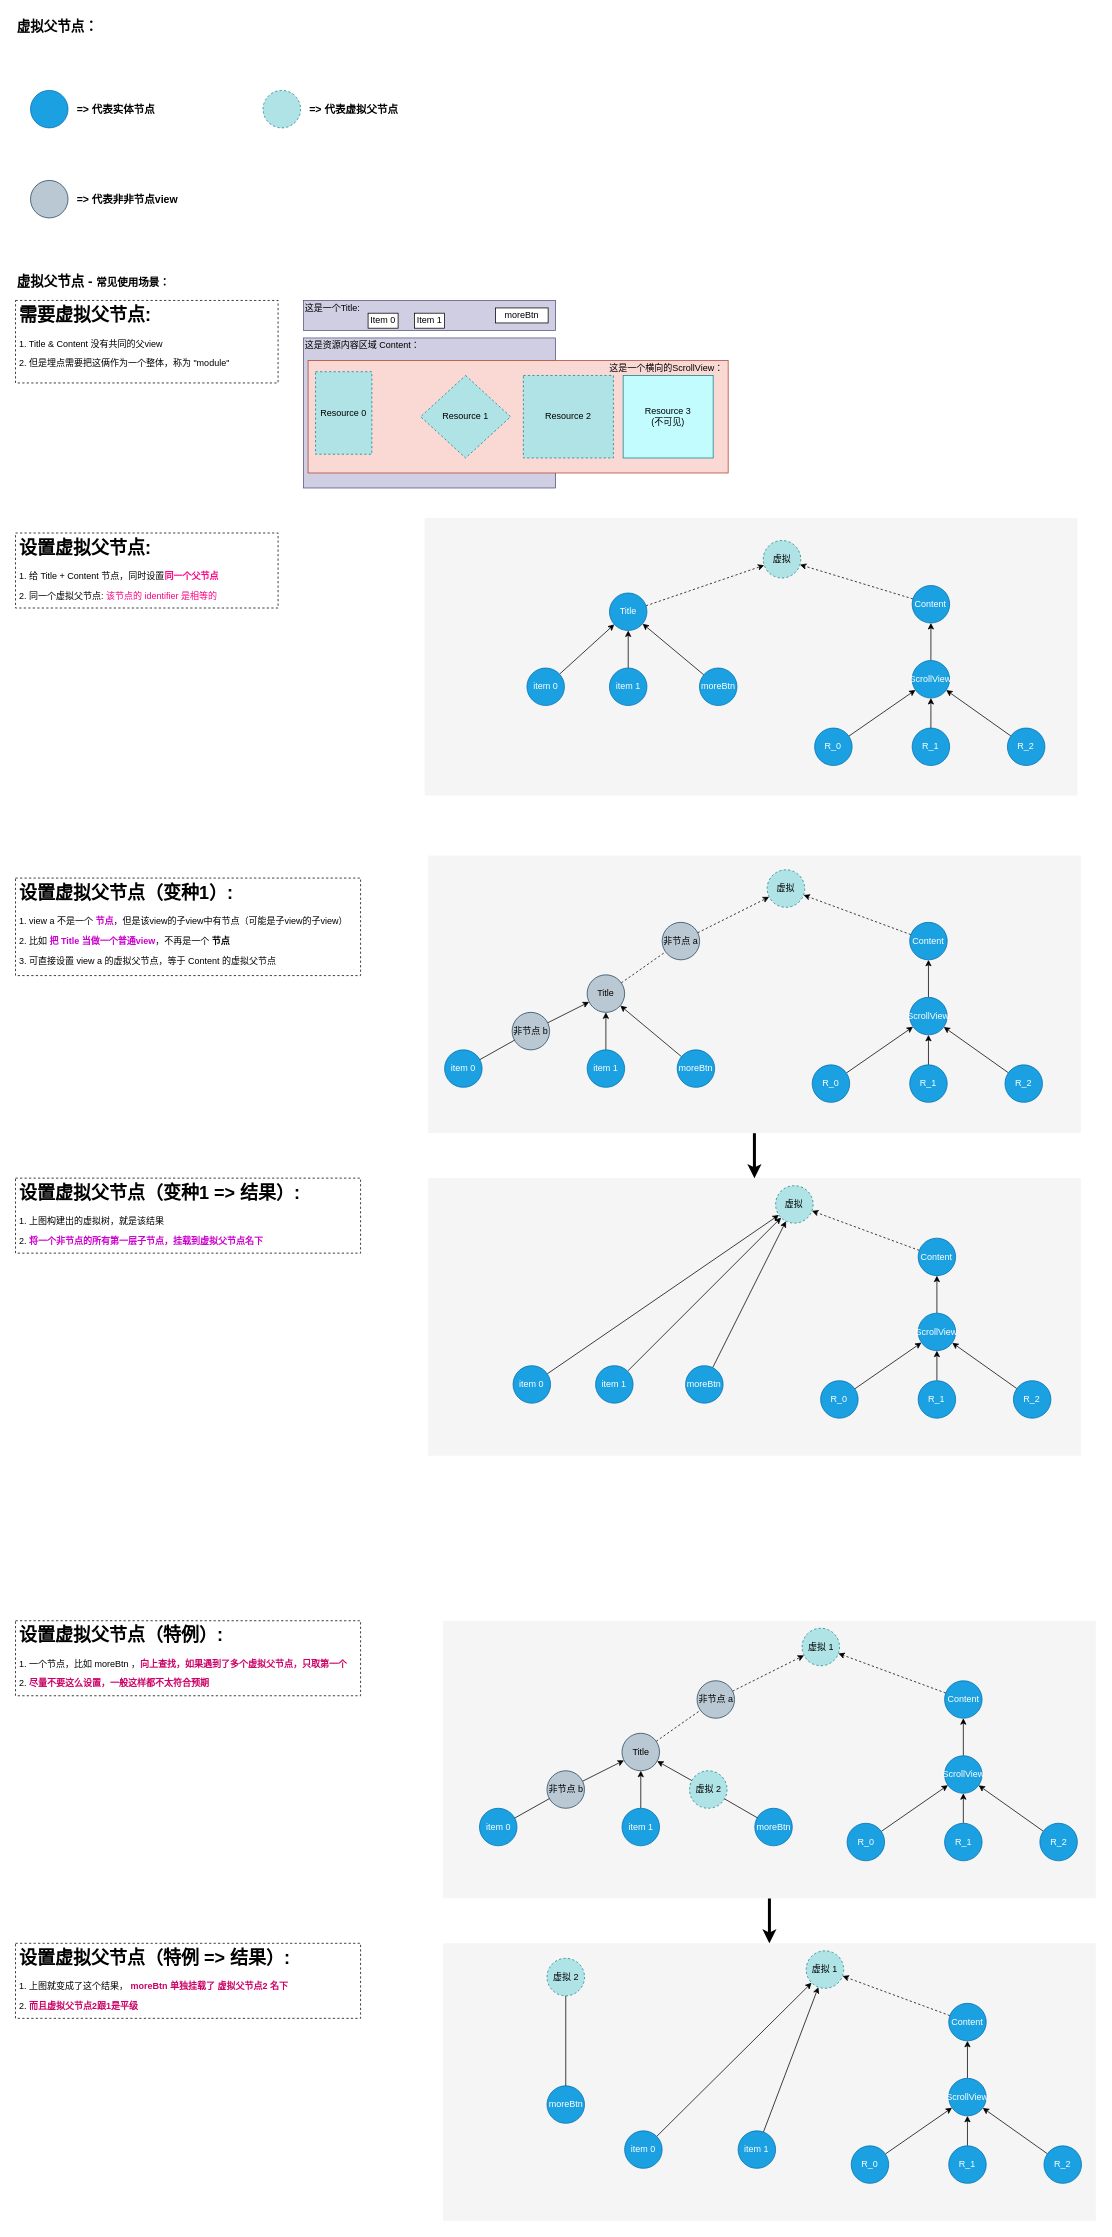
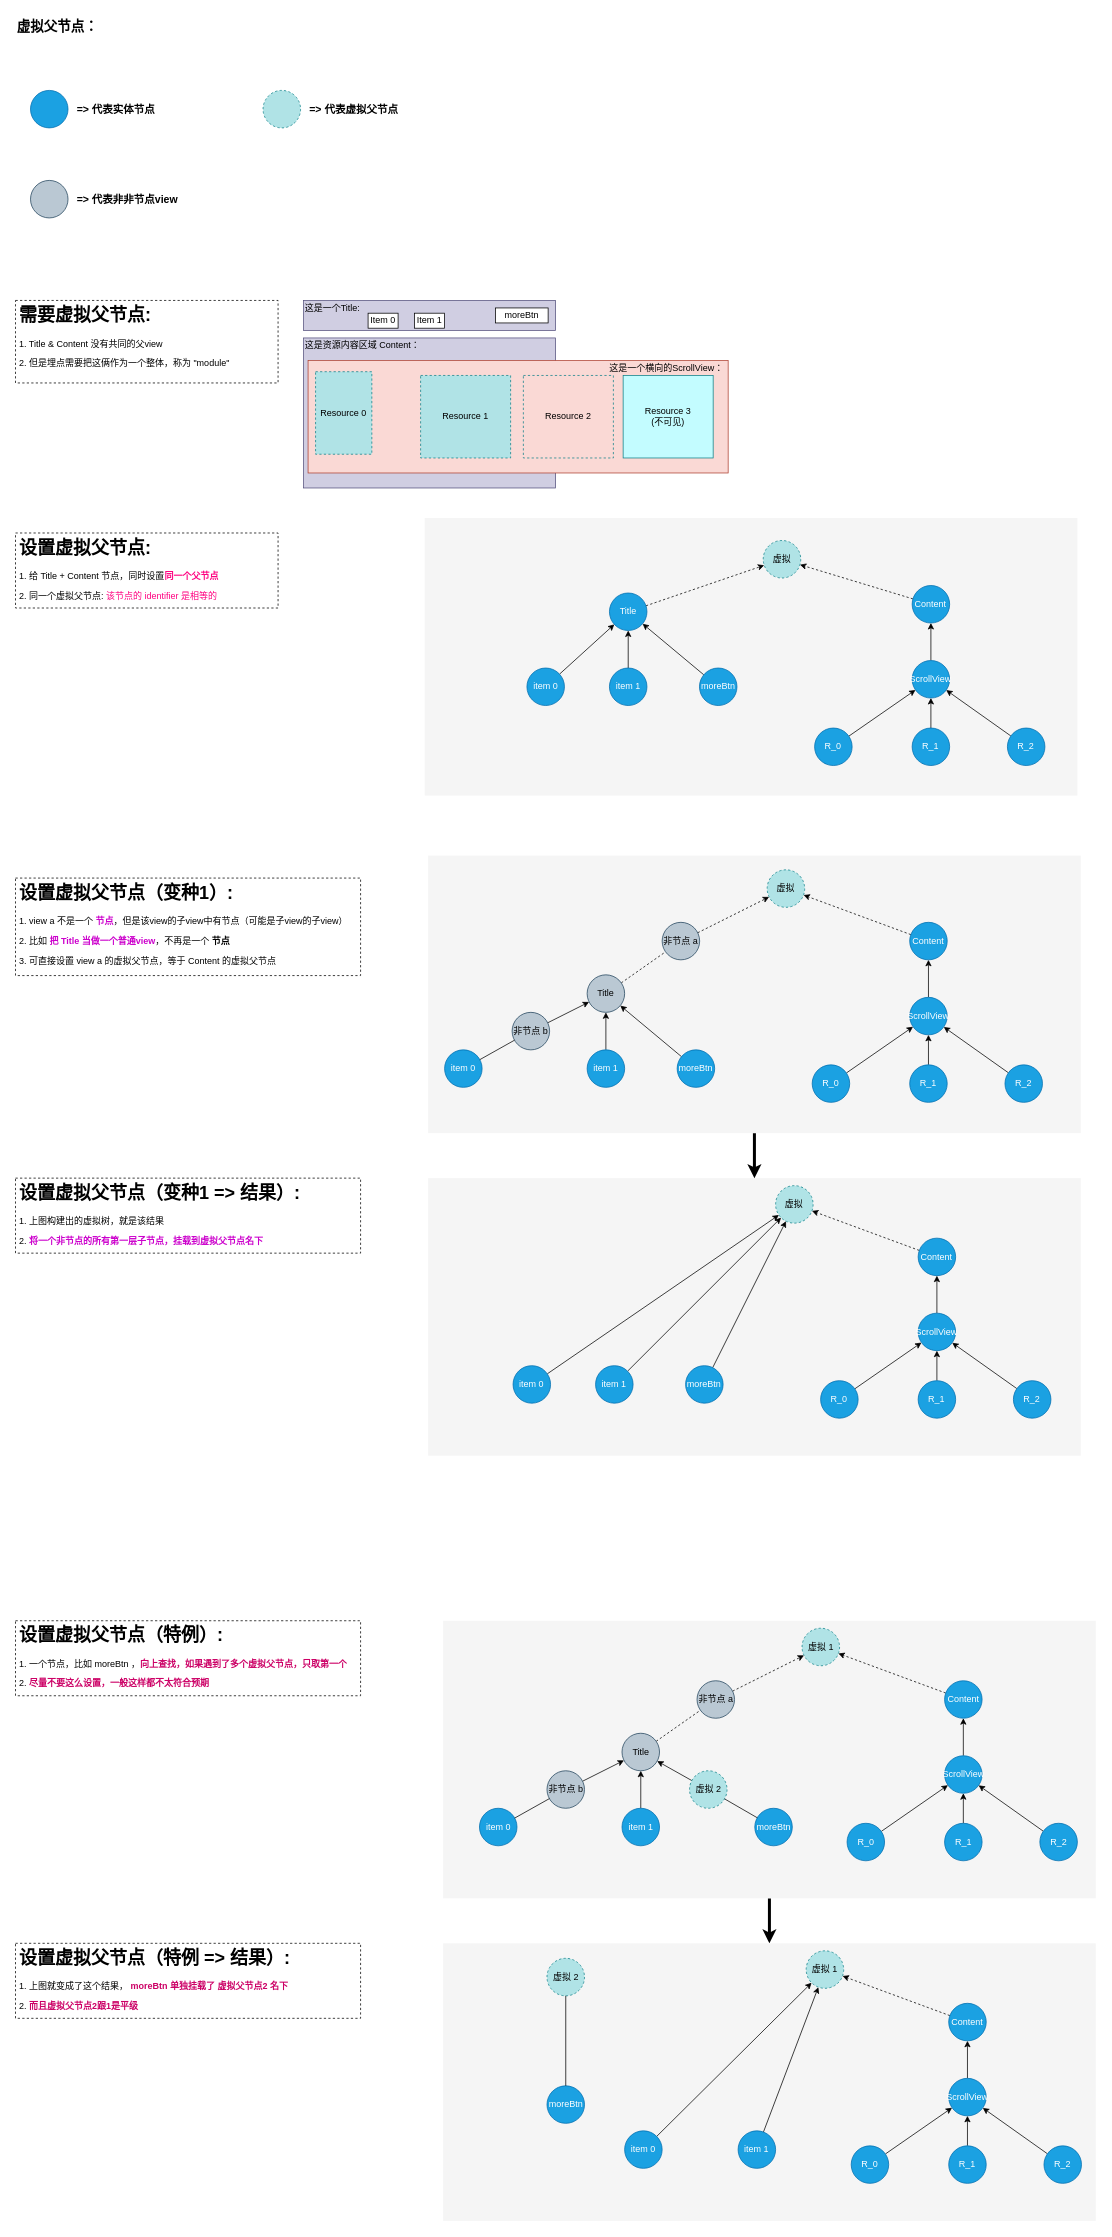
node "虚拟父节点 - 常见使用场景：": removed
node "Resource 1": shape diamond -> rectangle
node "Resource 2": fillcolor #b0e3e6 -> #fad9d5
